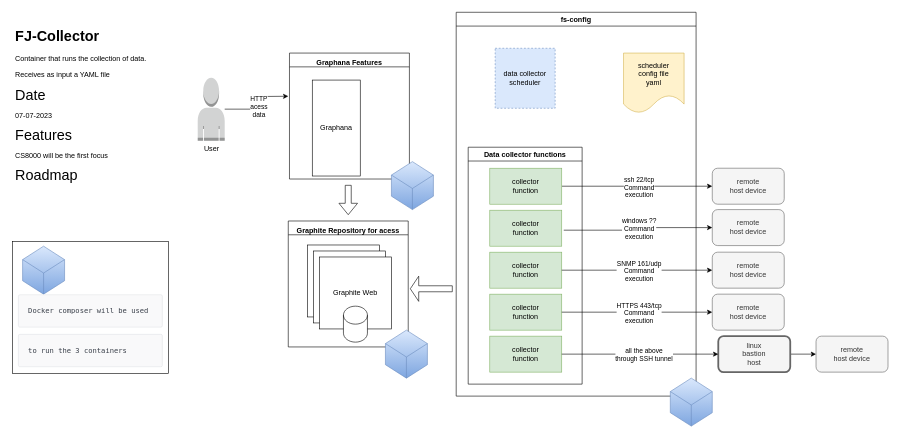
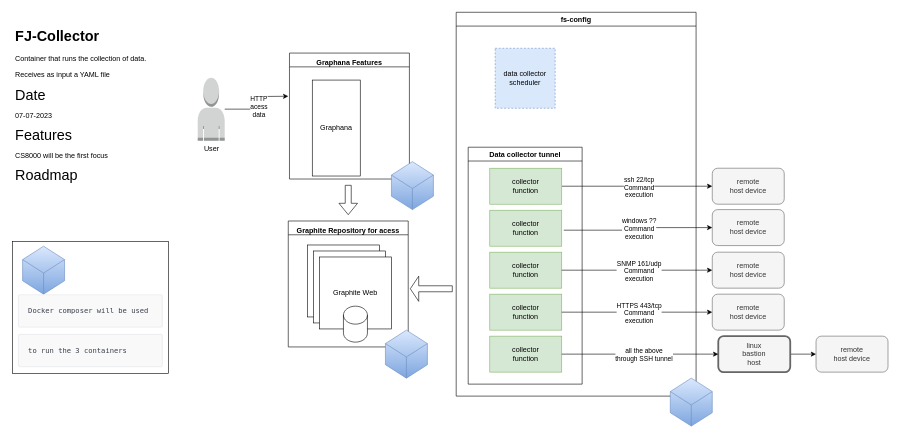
node "scheduler config file yaml": removed
node "Data collector functions": label "Data collector functions" -> "Data collector tunnel"
